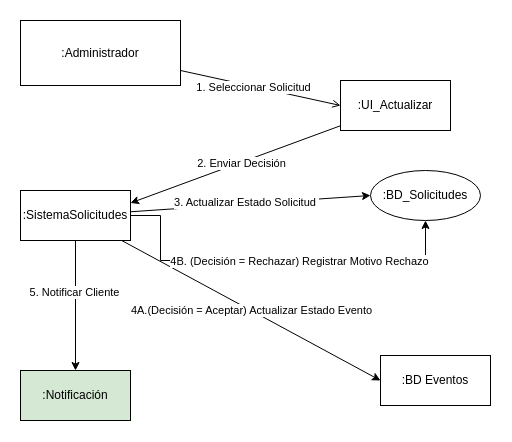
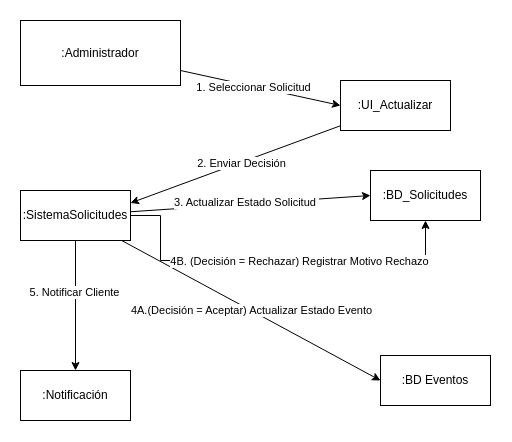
edge ":Administrador" -> ":UI_Actualizar": arrowhead open -> classic
node ":BD_Solicitudes": shape ellipse -> rectangle
node ":Notificación": fillcolor #d5e8d4 -> #ffffff
